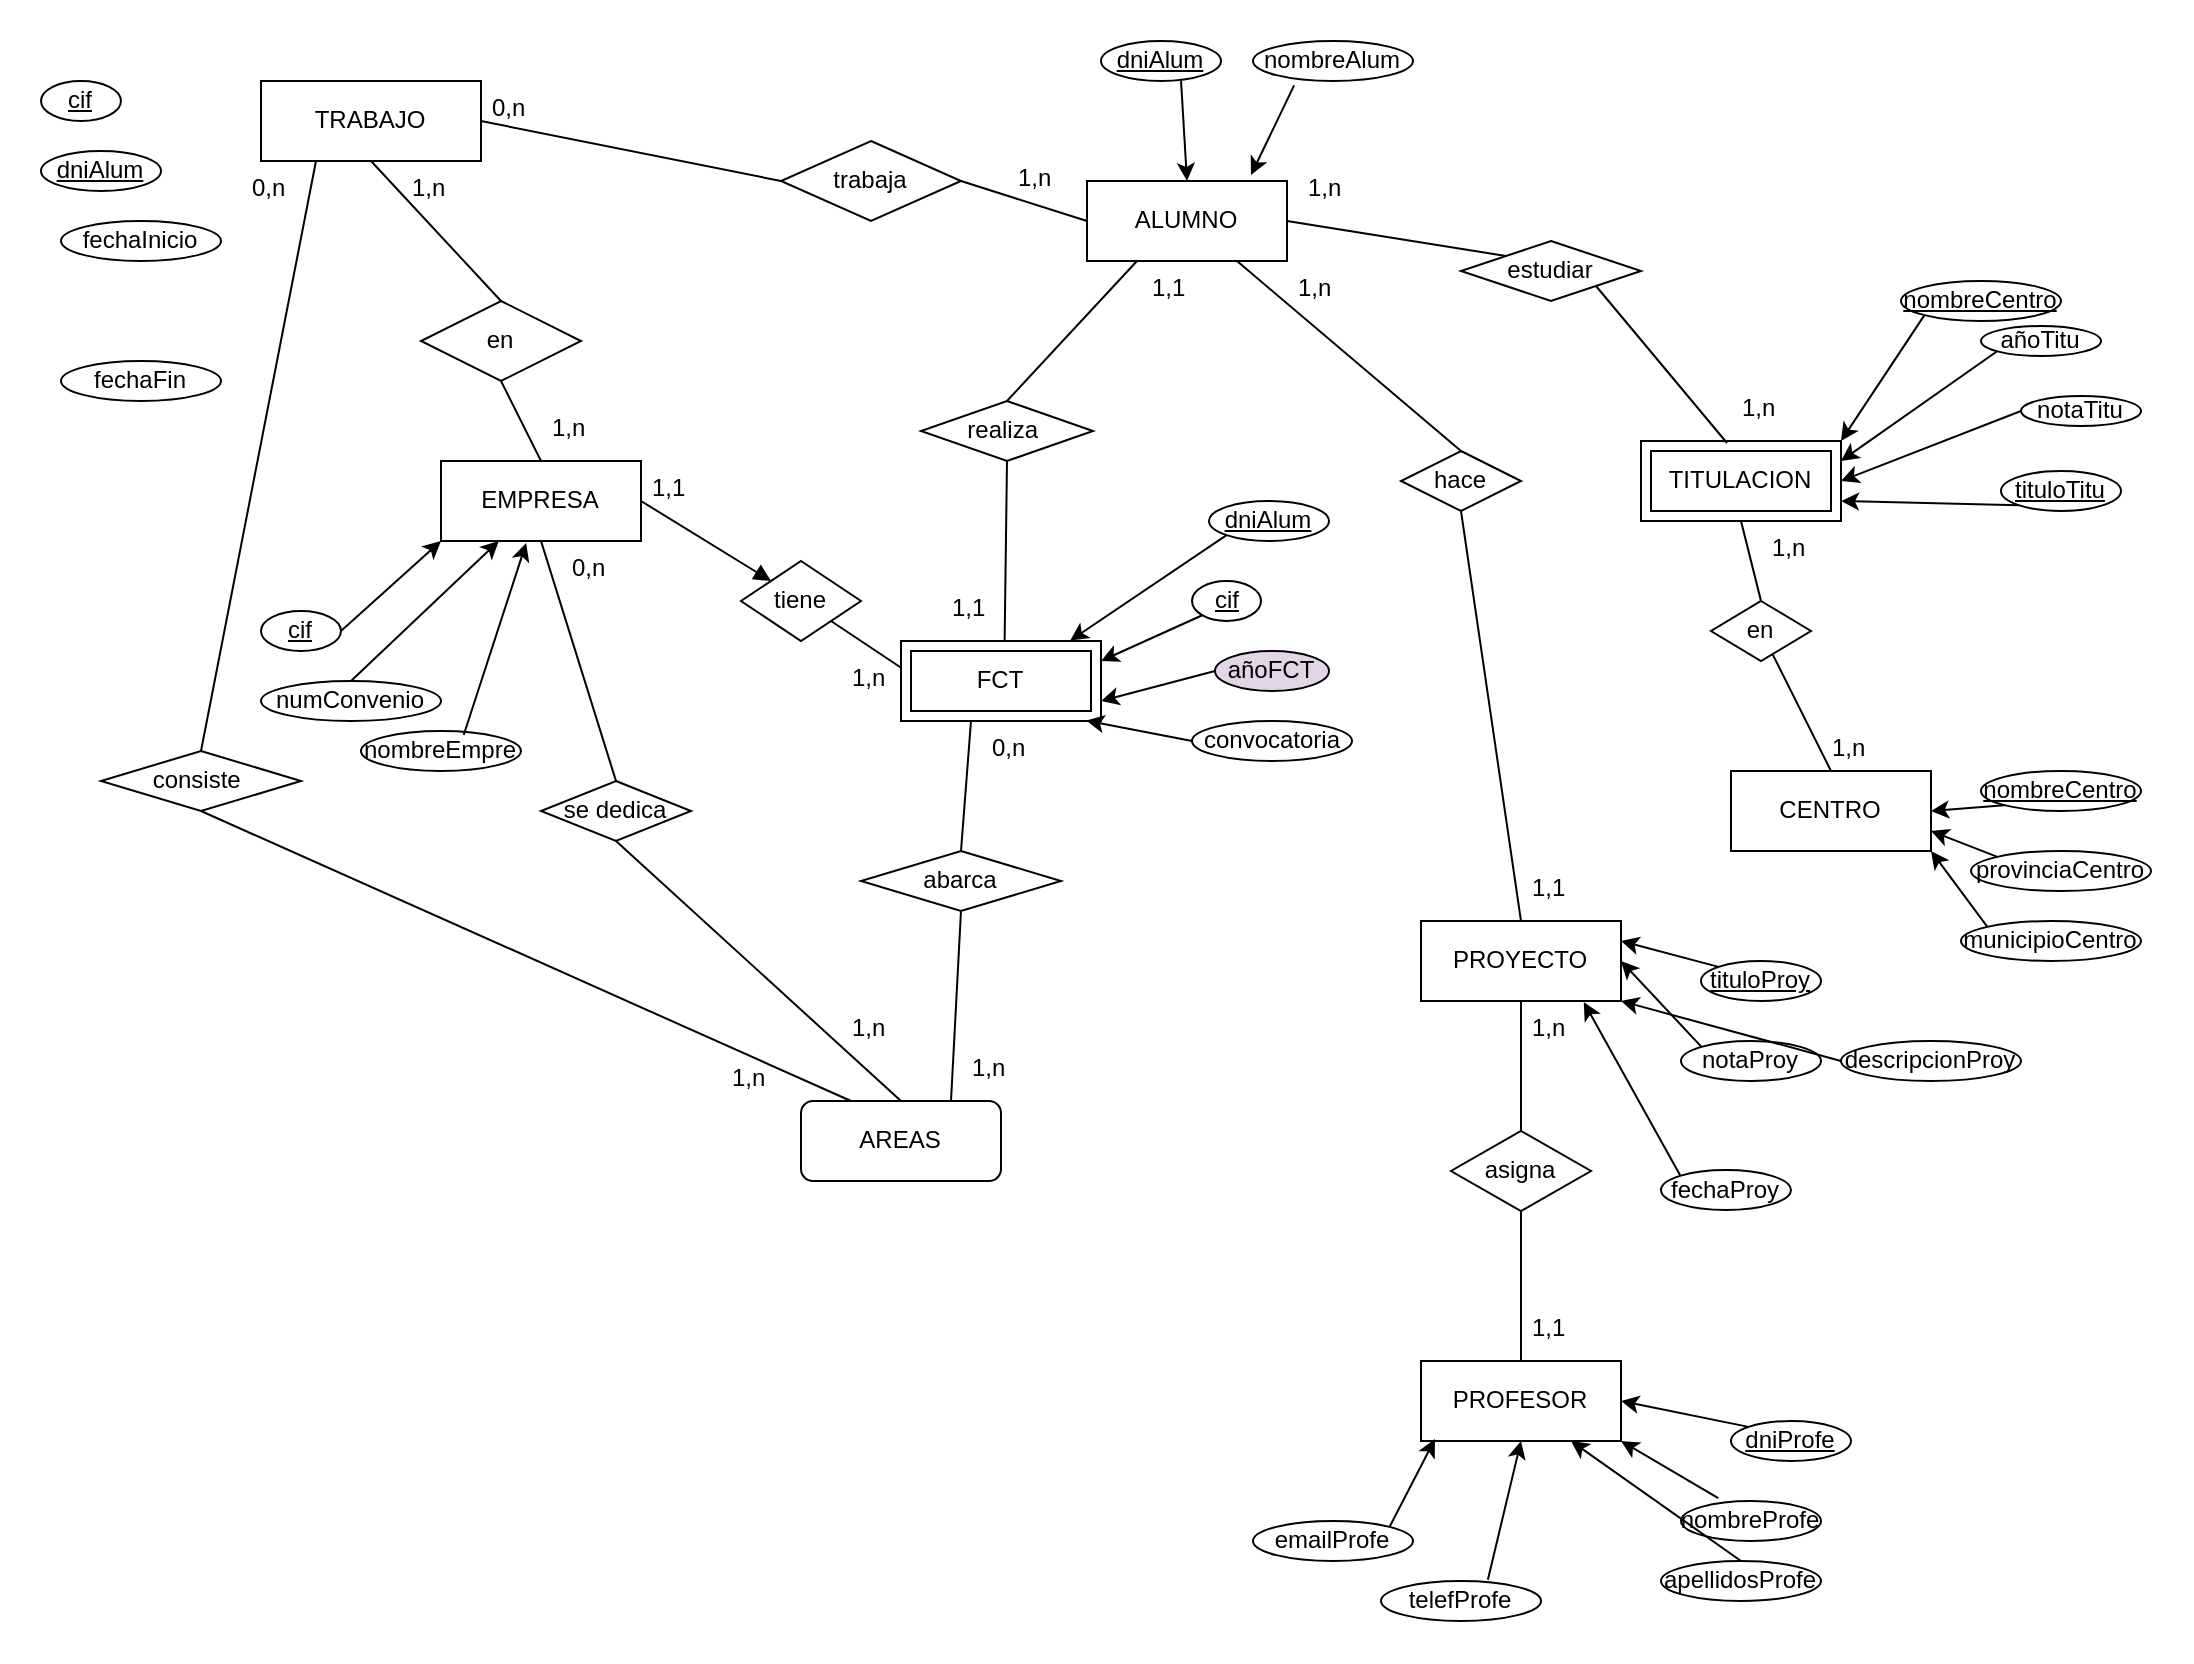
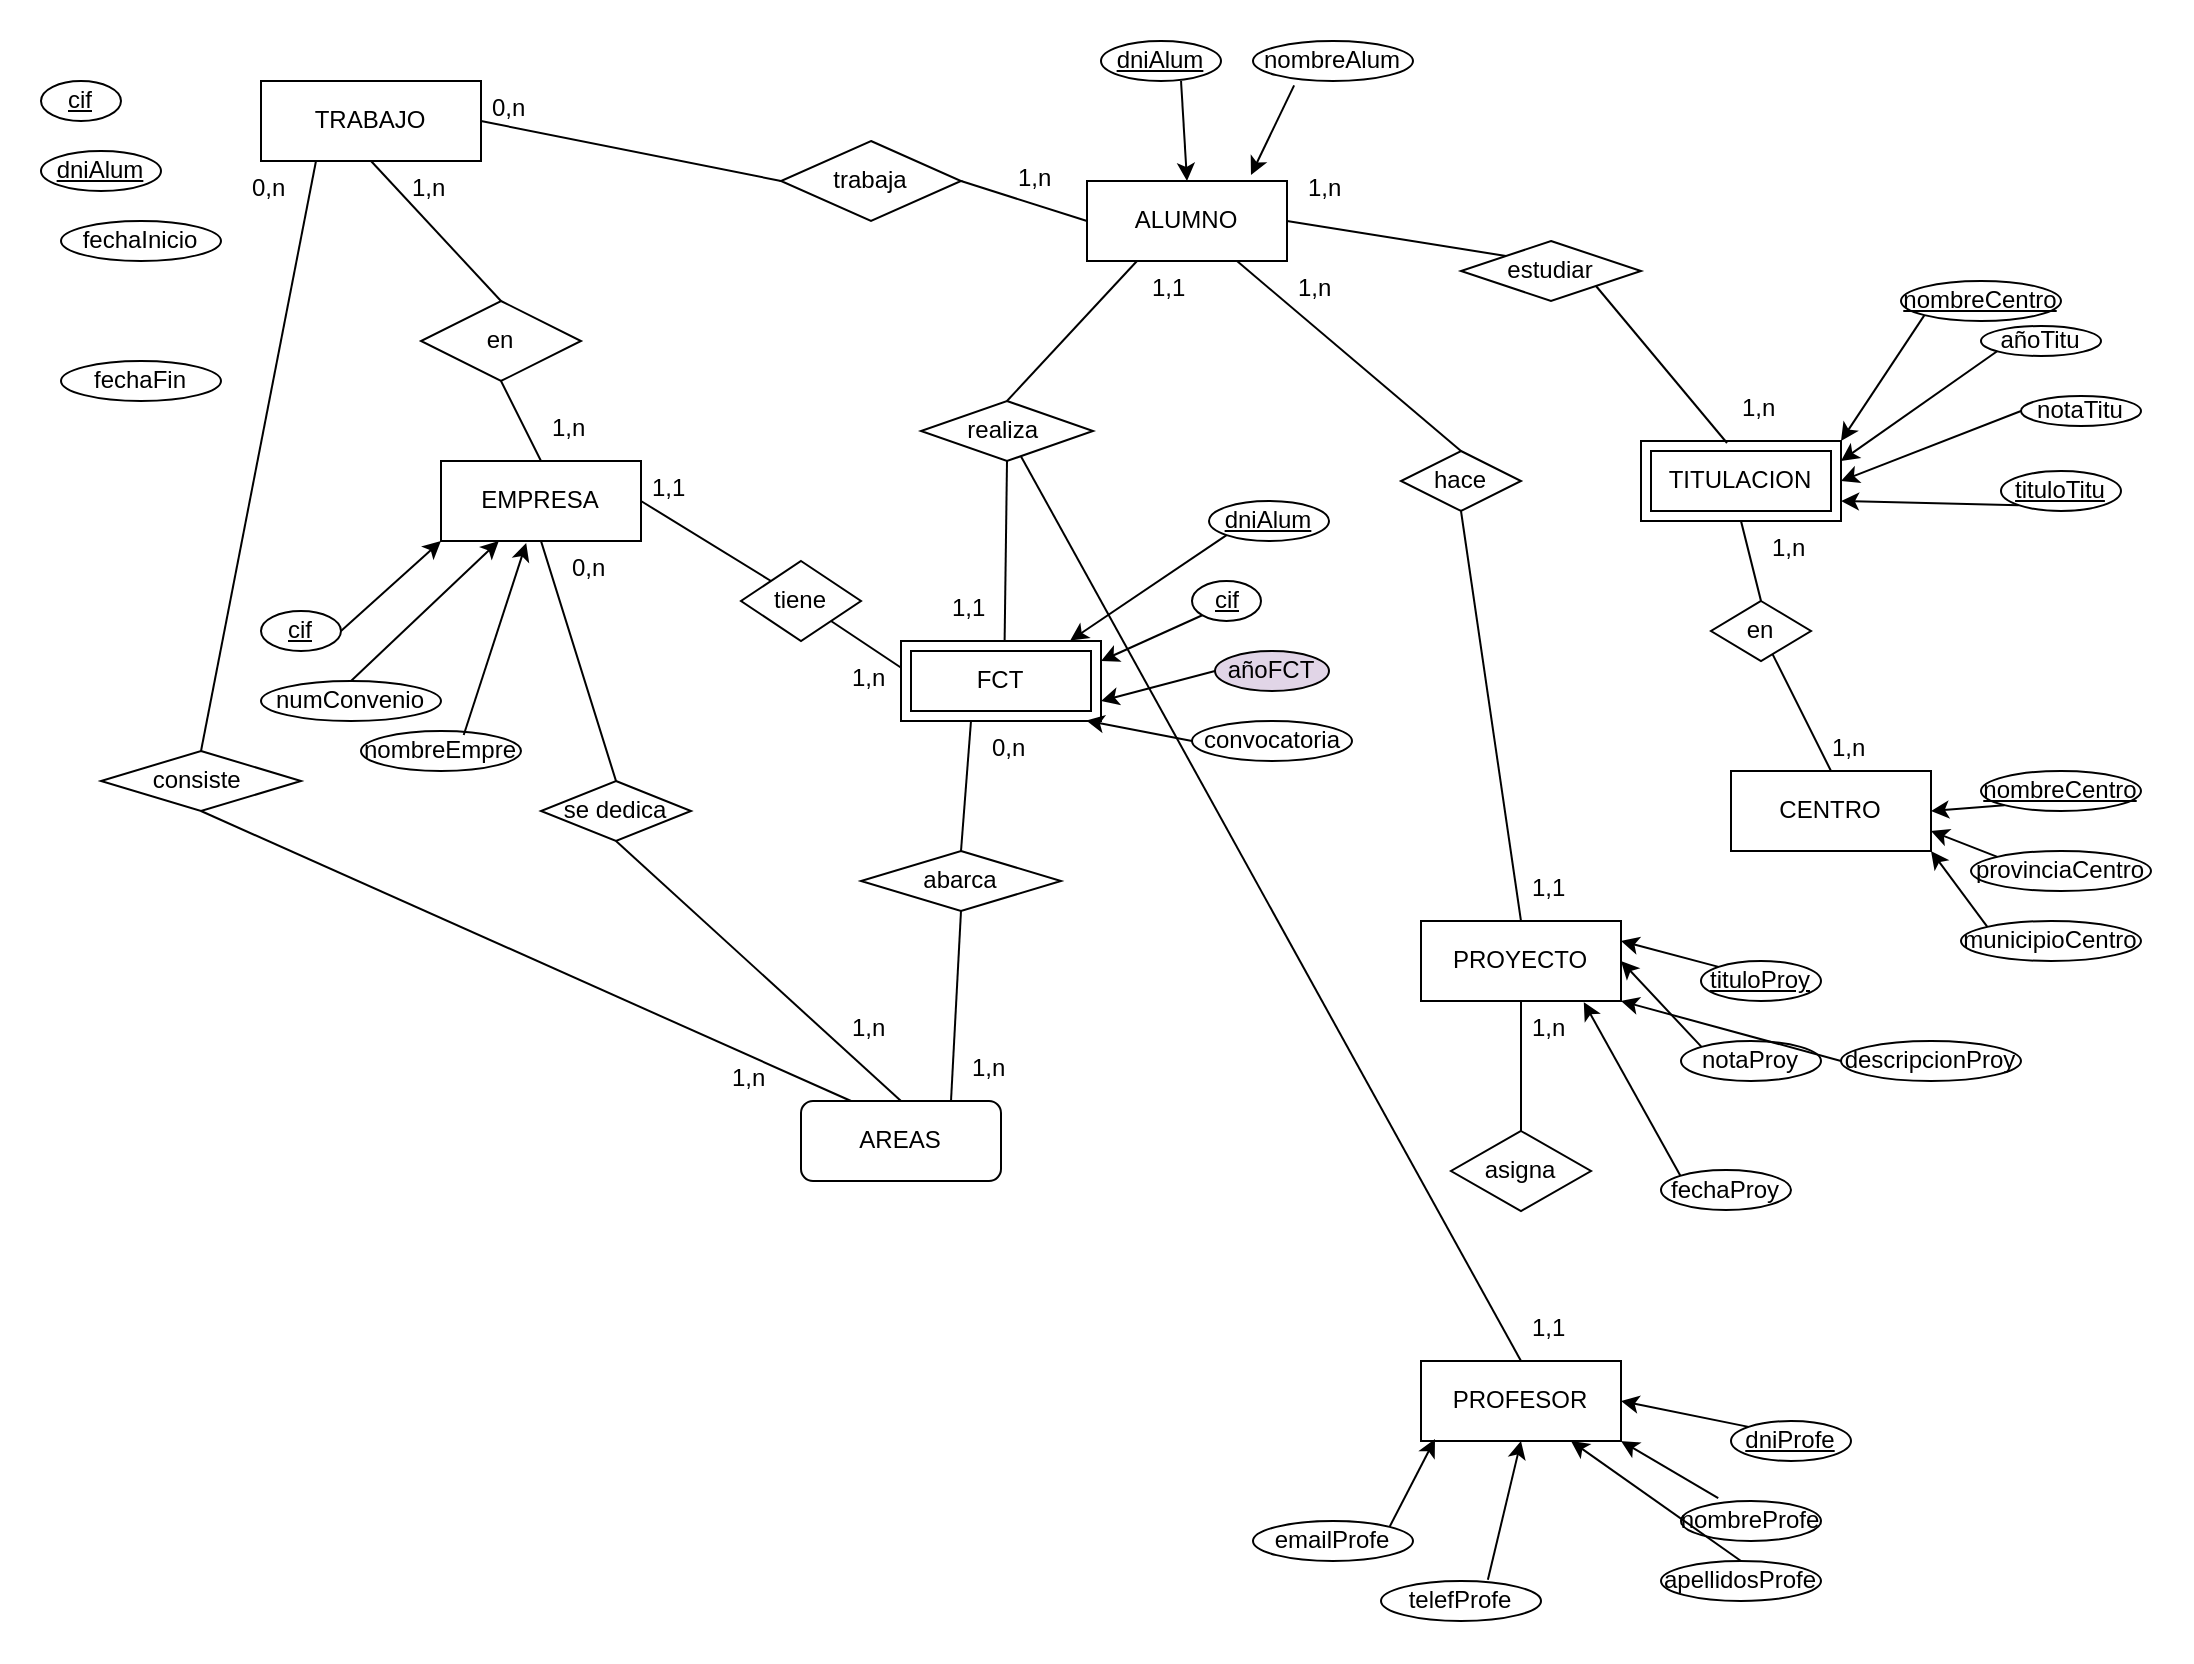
edge "EMPRESA" -> "tiene": arrowhead block -> none
edge "asigna" -- "PROFESOR": now "realiza" -- "PROFESOR"
